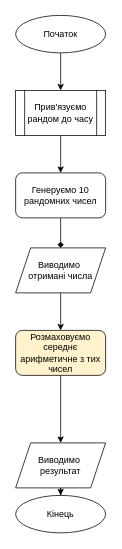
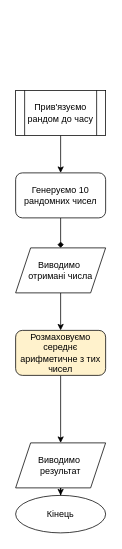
node "Початок": removed
edge "Початок" -> "Прив'язуємо рандом до часу": removed
